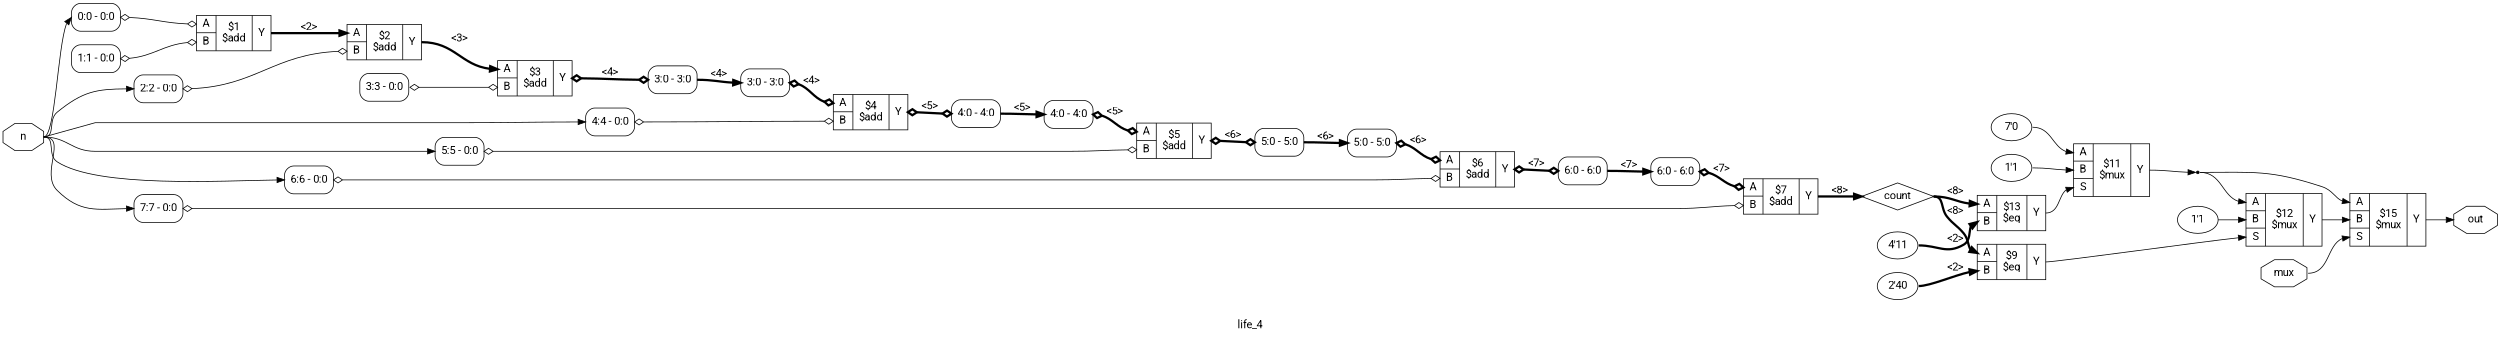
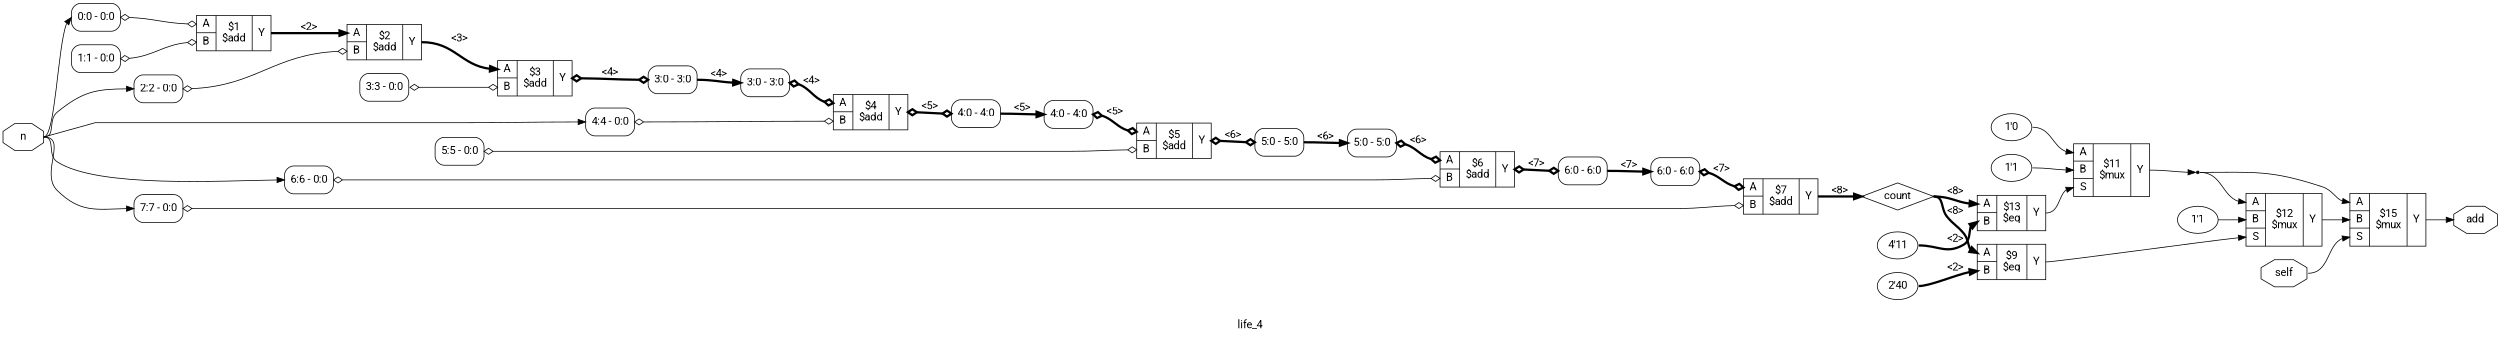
node "7'0": label "7'0" -> "1'0"
edge "n" -> "5:5 - 0:0": removed
node "out": label "out" -> "add"
node "mux": label "mux" -> "self"
